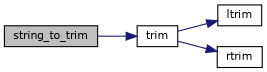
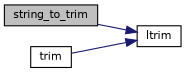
edge "string_to_trim" -> "trim": now "string_to_trim" -> "ltrim"
node "rtrim": removed
